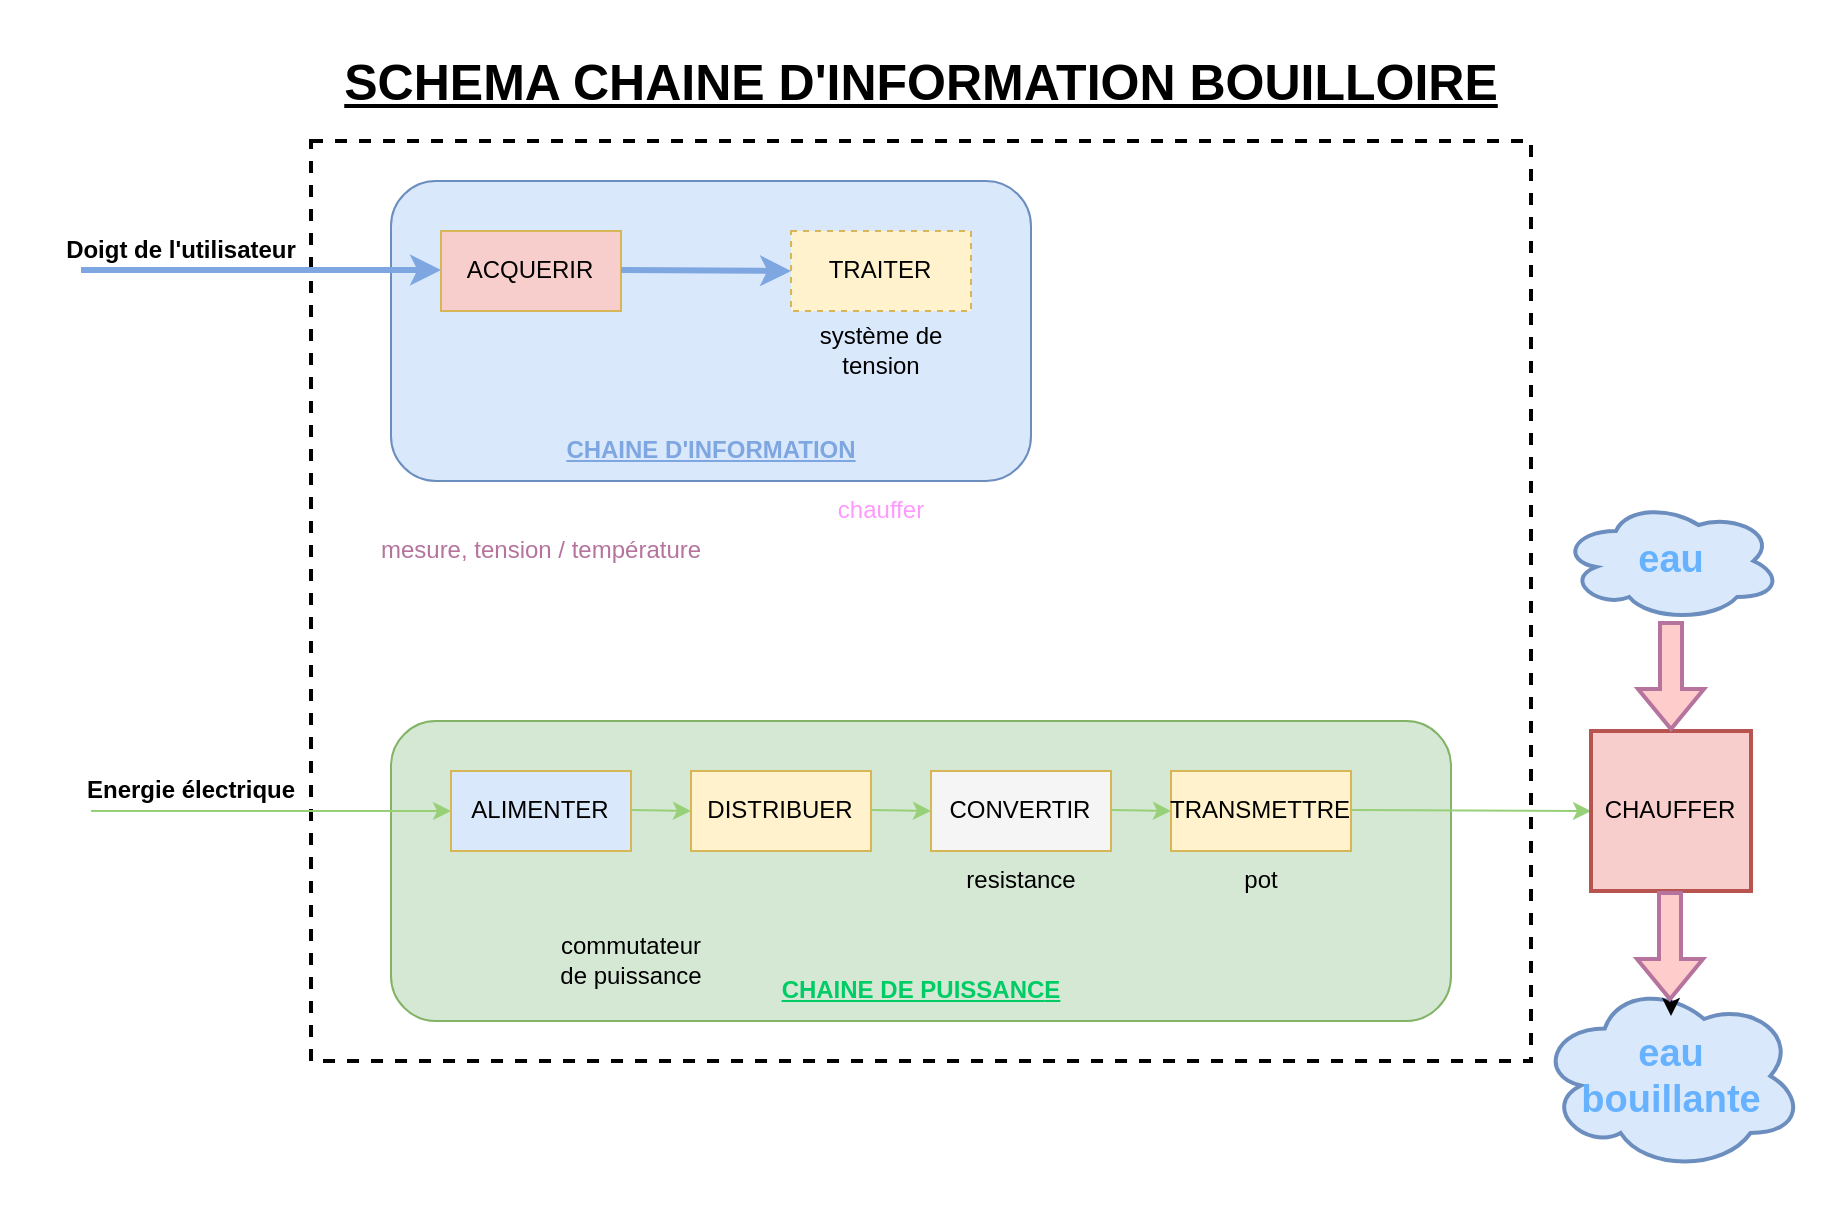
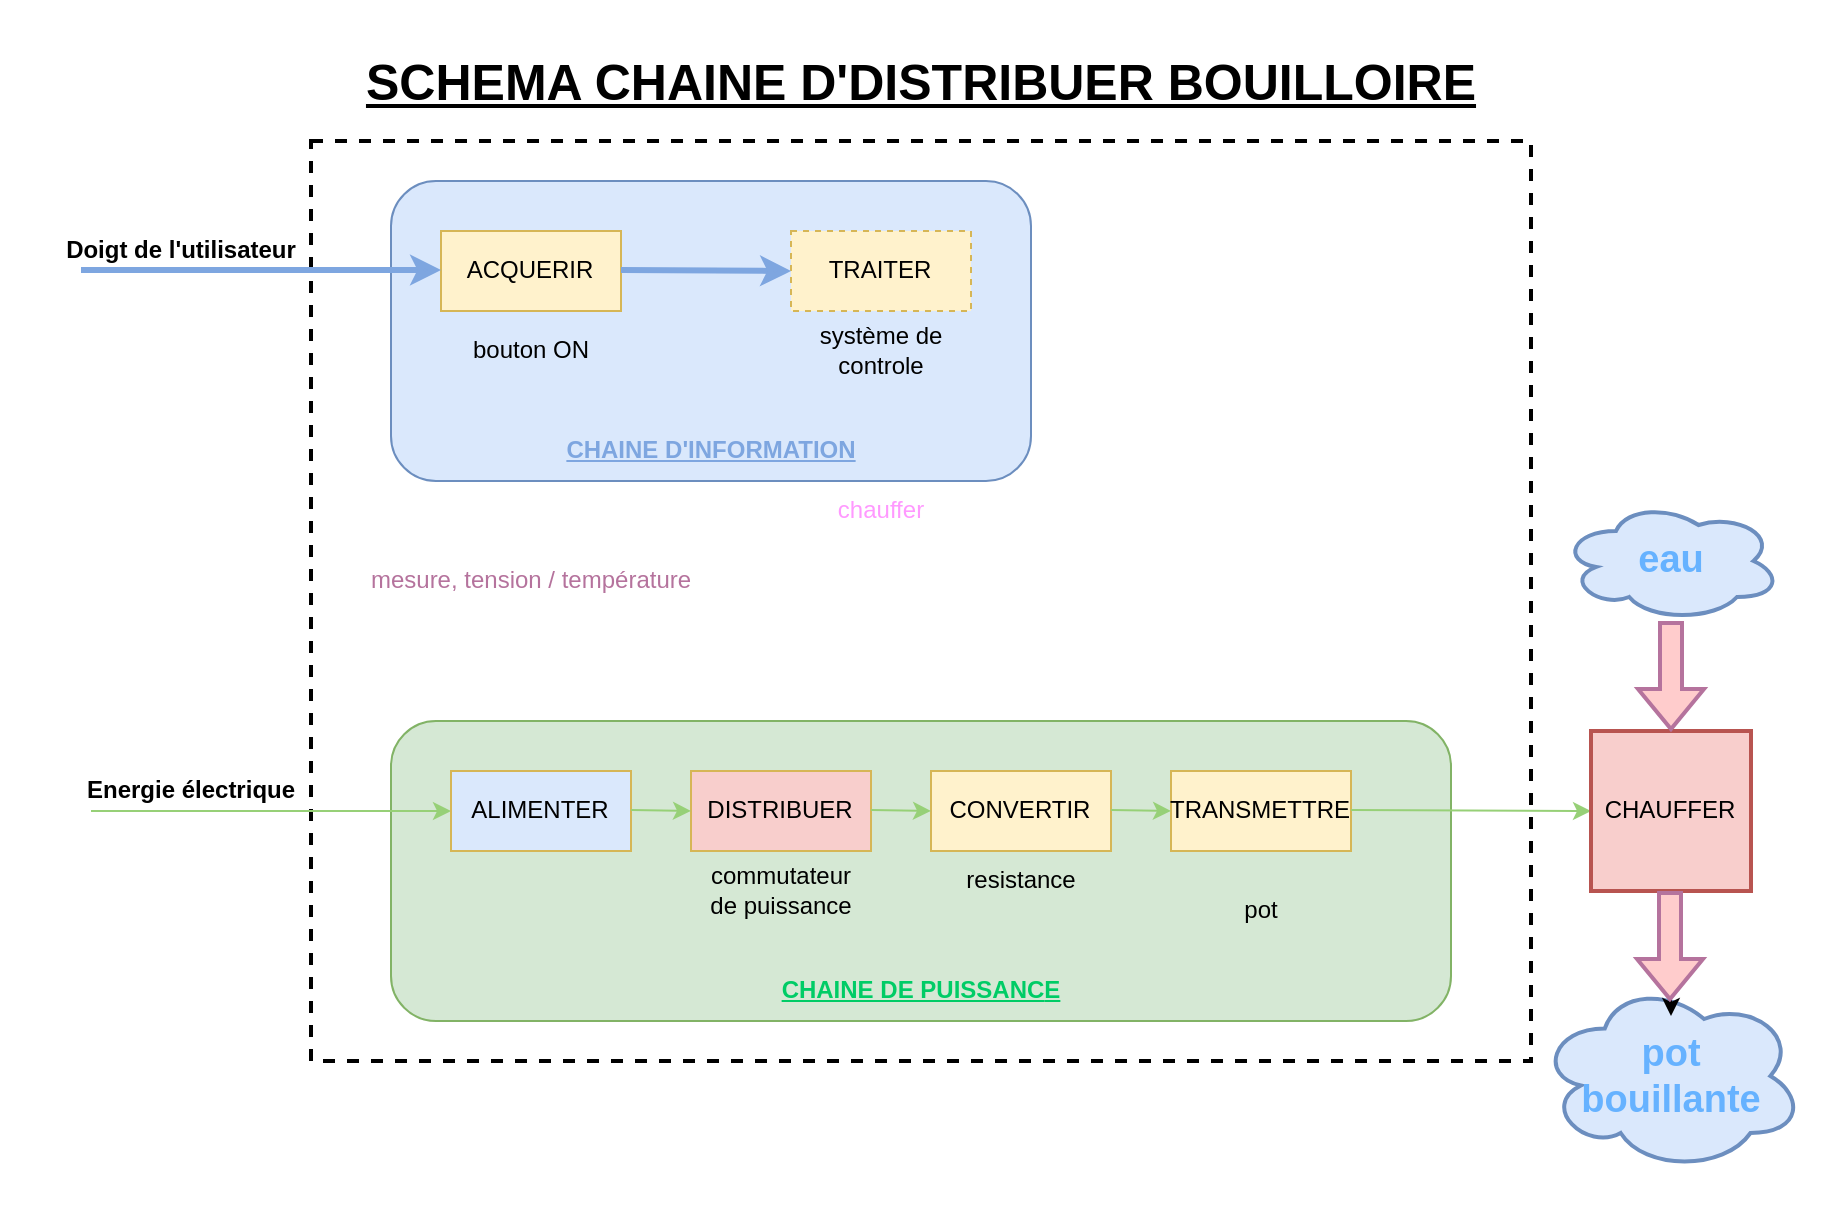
node "SCHEMA CHAINE D'INFORMATION BOUILLOIRE": label "SCHEMA CHAINE D'INFORMATION BOUILLOIRE" -> "SCHEMA CHAINE D'DISTRIBUER BOUILLOIRE"
node "ACQUERIR": fillcolor #f8cecc -> #fff2cc
node "bouton ON": added
node "système de tension": label "système de tension" -> "système de controle"
node "mesure, tension / température": moved (541, 551) -> (531, 581)
node "DISTRIBUER": fillcolor #fff2cc -> #f8cecc
node "CONVERTIR": fillcolor #f5f5f5 -> #fff2cc
node "pot": moved (1261, 881) -> (1261, 911)
node "commutateur de puissance": moved (631, 961) -> (781, 891)
node "eau bouillante": label "eau bouillante" -> "pot bouillante"
